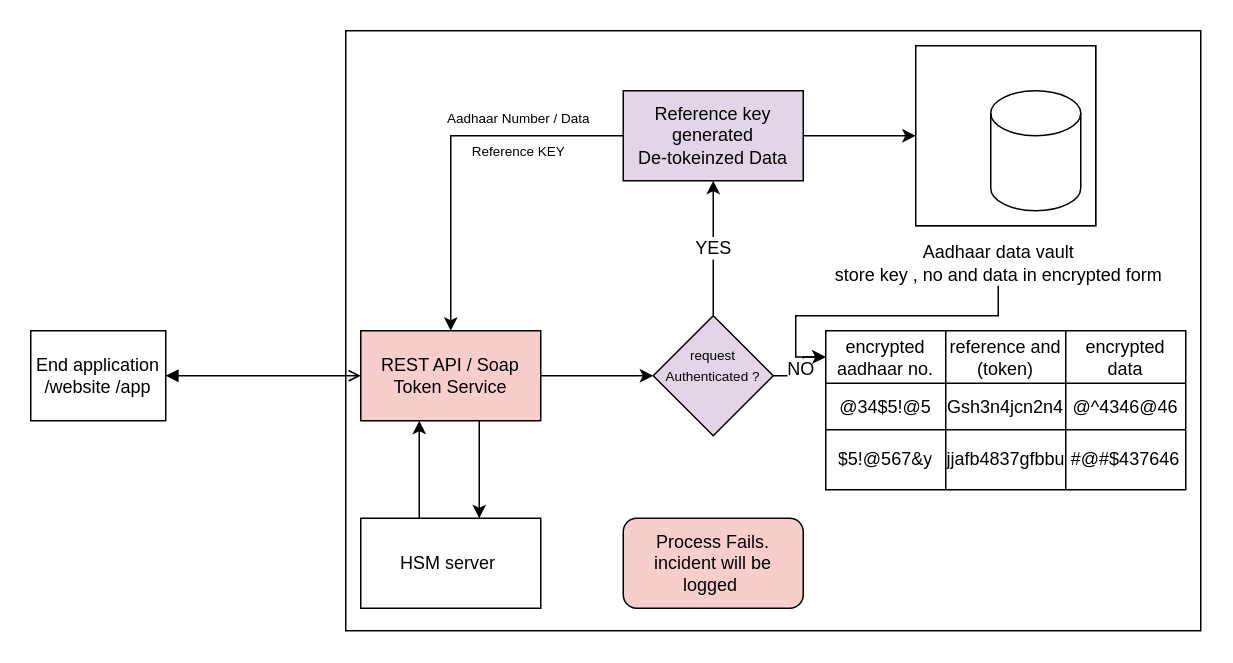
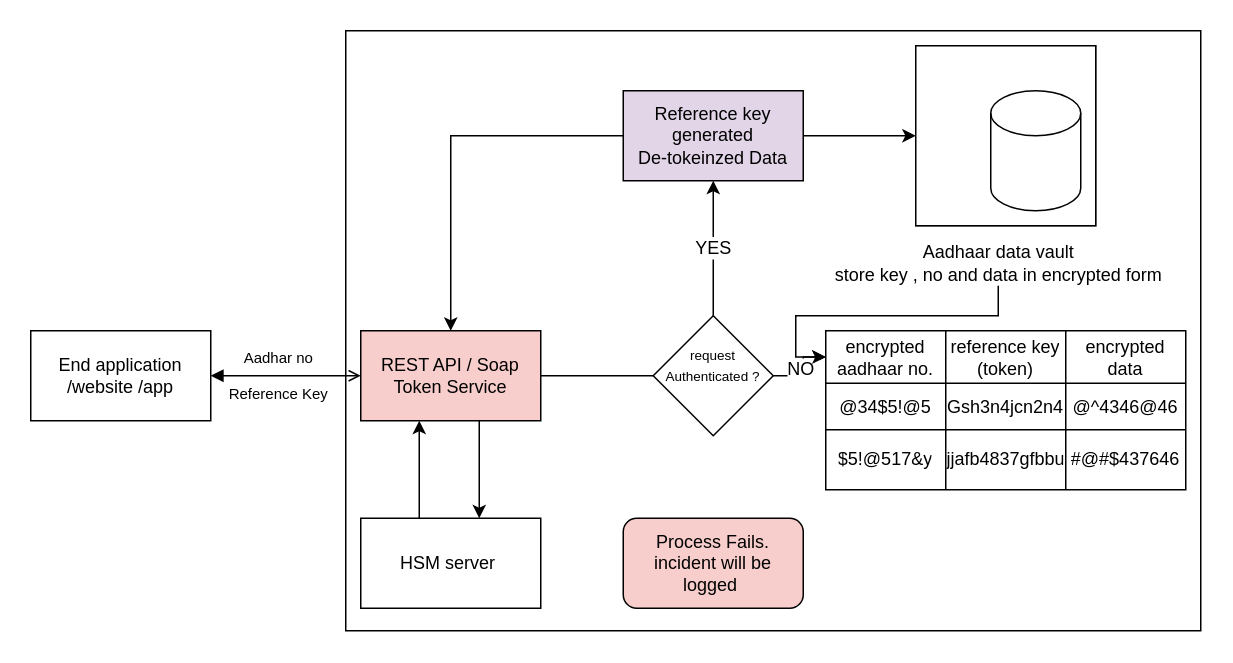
node "Aadhaar Number / Data Reference KEY": removed
node "reference and (token)": label "reference and (token)" -> "reference key (token)"
node "End application /website /app": size 135x90 -> 180x90
node "Aadhar no Reference Key": added
edge "REST API / Soap Token Service" -> "request Authenticated ?": arrowhead classic -> none
node "request Authenticated ?": fillcolor #e1d5e7 -> #ffffff
node "$5!@567&y": label "$5!@567&y" -> "$5!@517&y"
